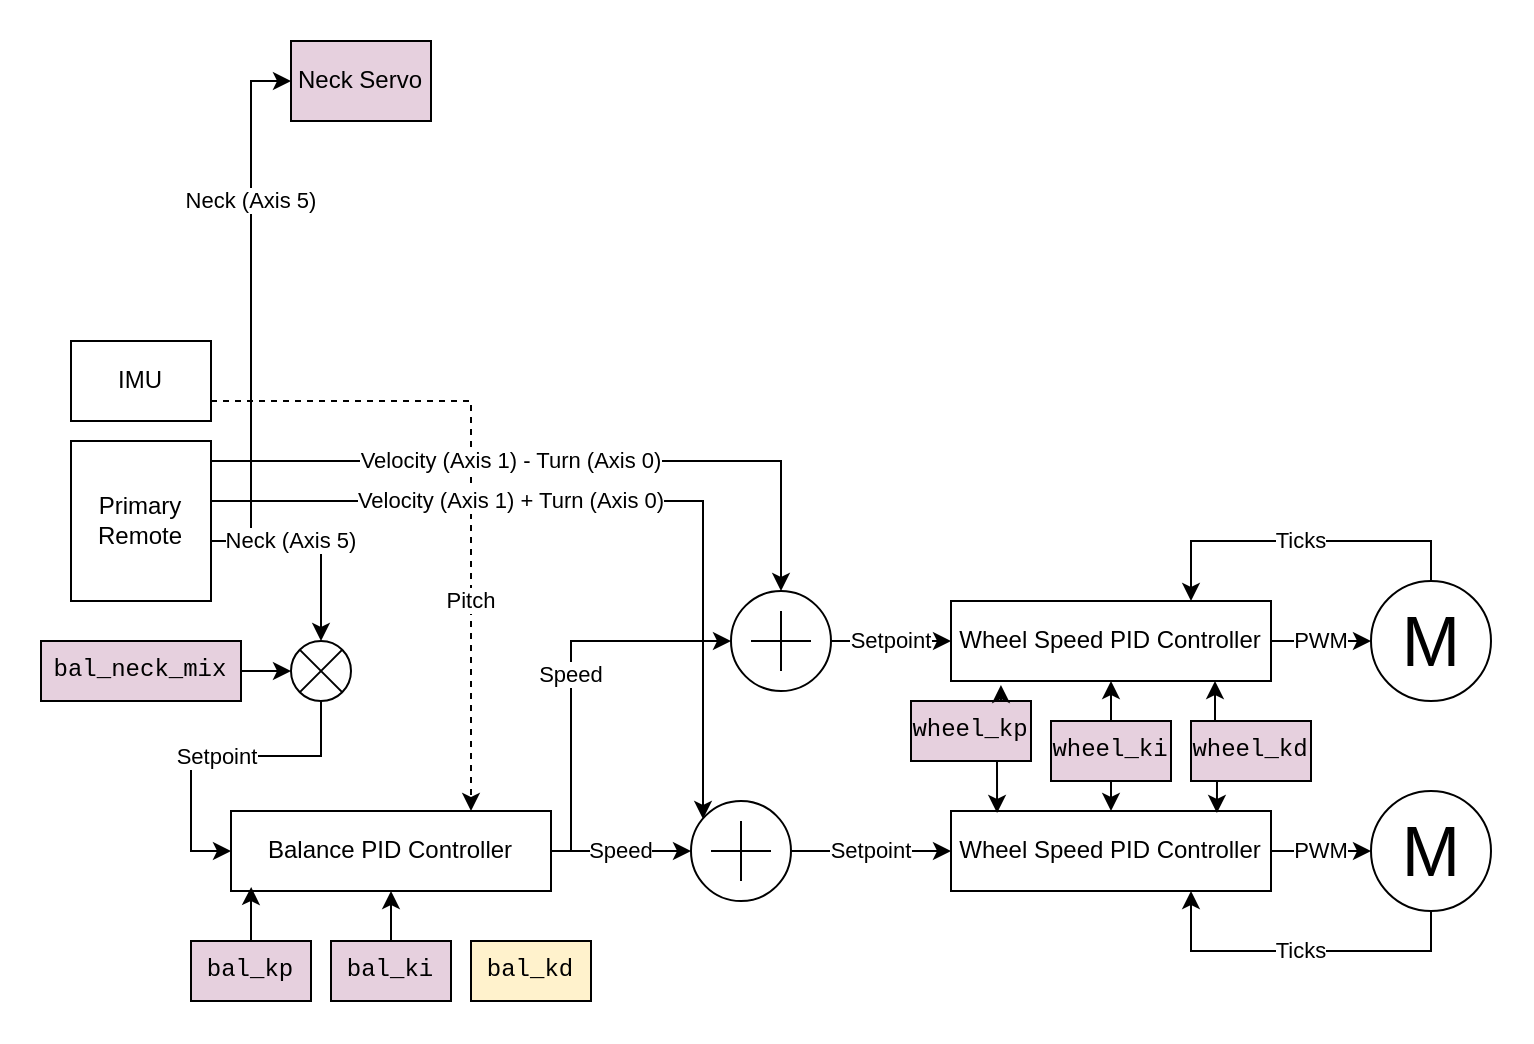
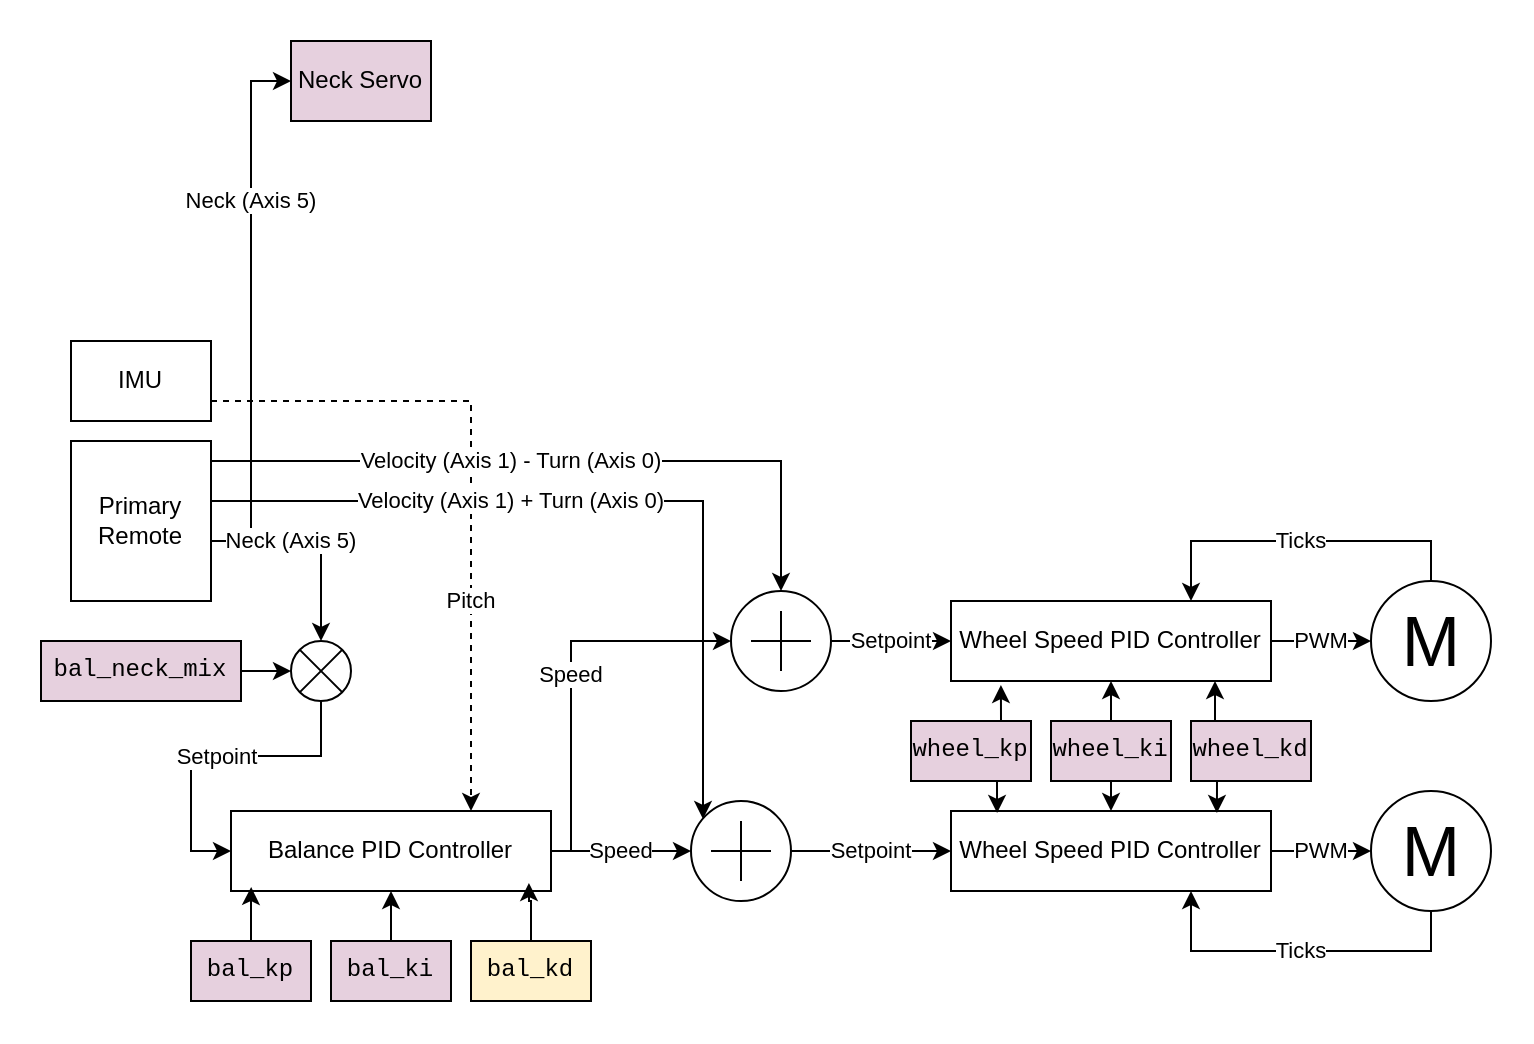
node "wheel_kp": moved (971, 731) -> (971, 751)
edge "bal_kd" -> "Balance PID Controller": added
